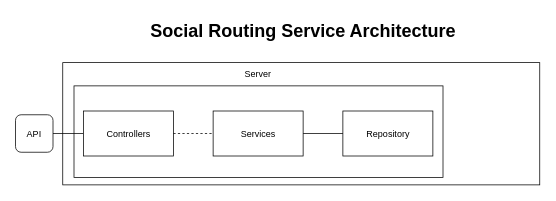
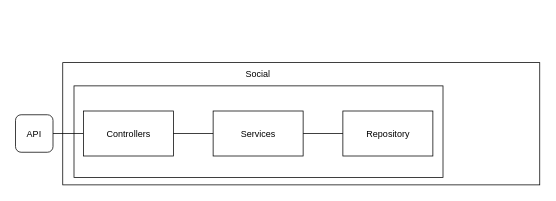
node "Social Routing Service Architecture": removed
node "Server": label "Server" -> "Social"
edge "Controllers" -- "Services": style dashed -> solid
